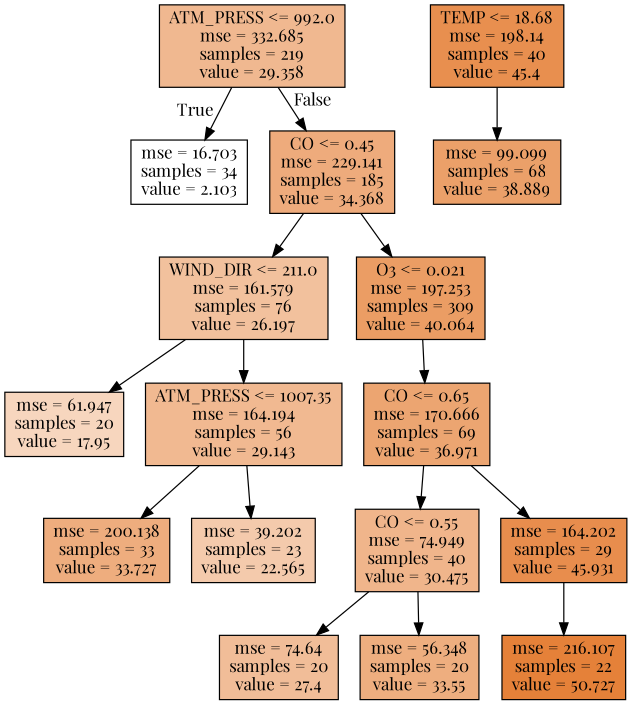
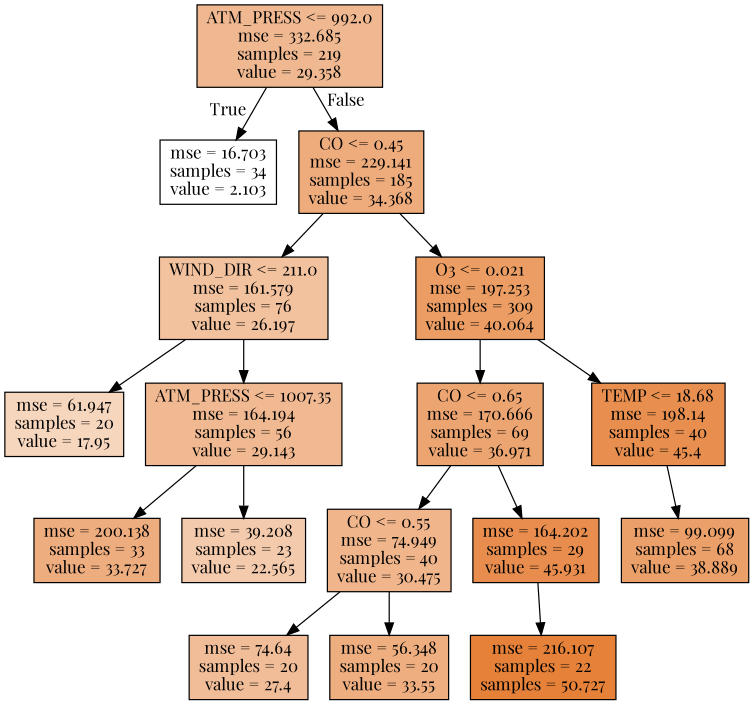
edge "O3 <= 0.021 mse = 197.253 samples = 309 value = 40.064" -> "TEMP <= 18.68 mse = 198.14 samples = 40 value = 45.4": added
node "mse = 39.202 samples = 23 value = 22.565": label "mse = 39.202 samples = 23 value = 22.565" -> "mse = 39.208 samples = 23 value = 22.565"
node "mse = 216.107 samples = 22 value = 50.727": label "mse = 216.107 samples = 22 value = 50.727" -> "mse = 216.107 samples = 22 samples = 50.727"
